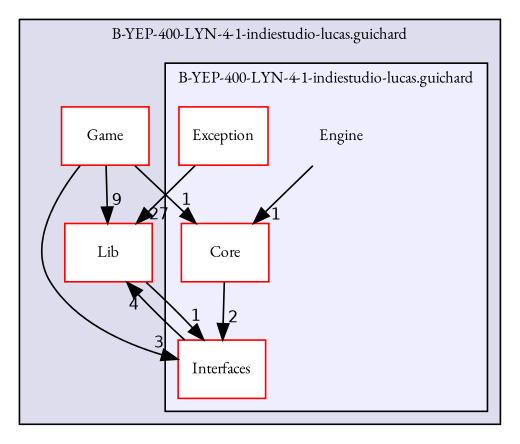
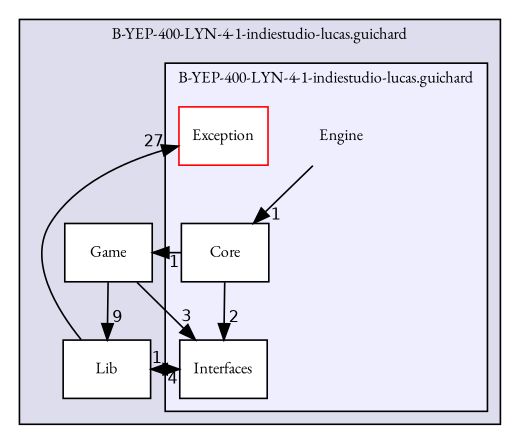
node "Game": color red -> black
edge "Game" -> "Core": reversed
edge "Exception" -> "Lib": reversed
node "Lib": color red -> black
node "Core": color red -> black
node "Interfaces": color red -> black
